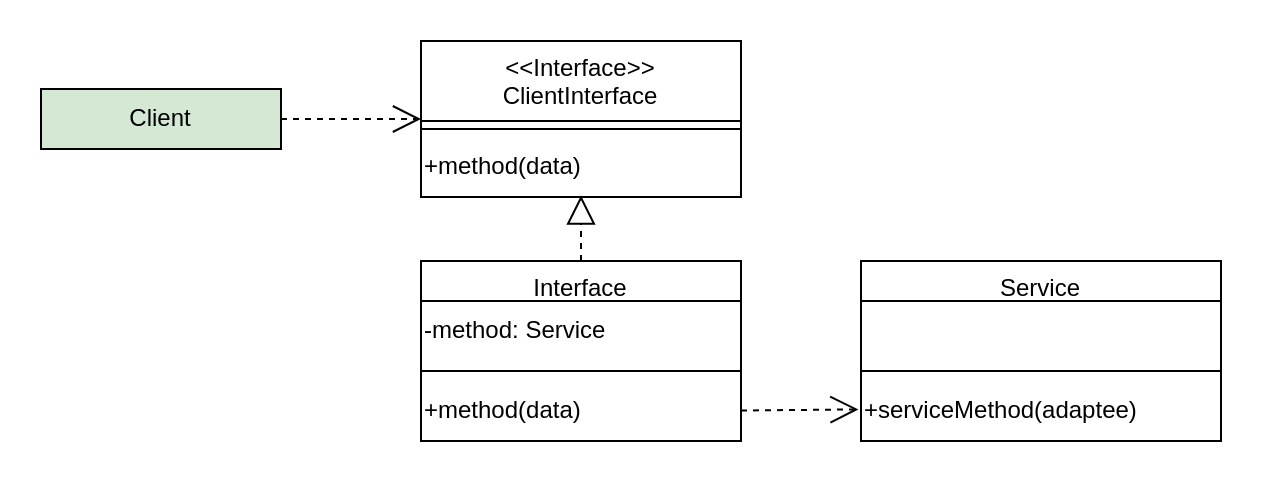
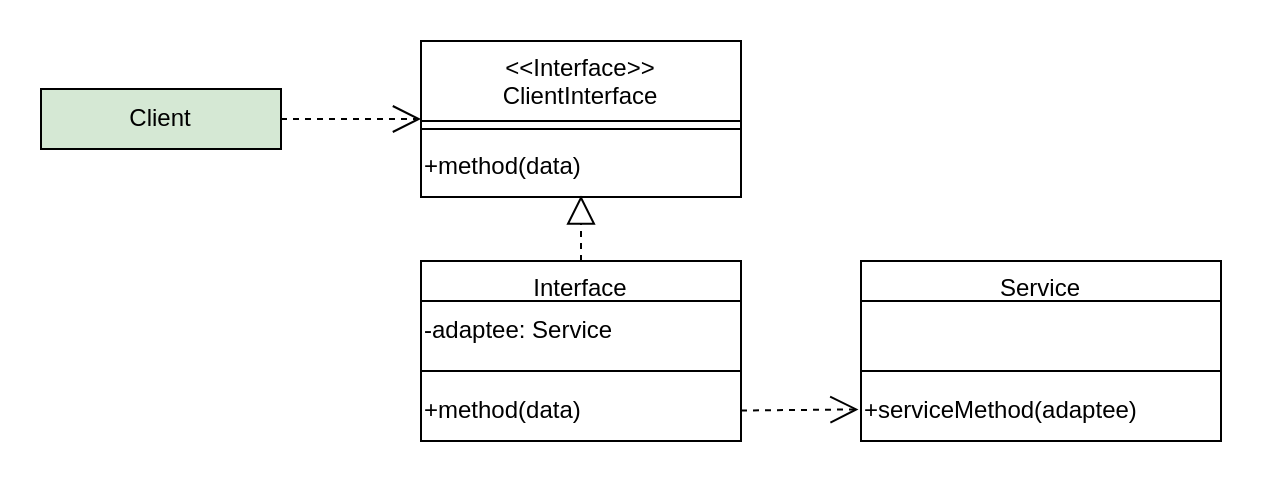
node "-method: Service": label "-method: Service" -> "-adaptee: Service"
